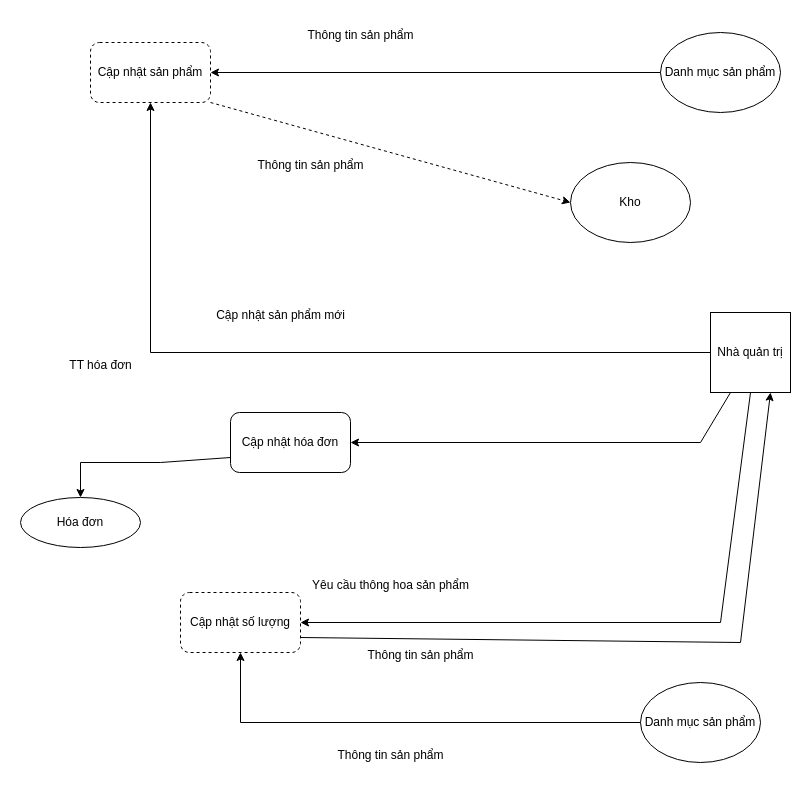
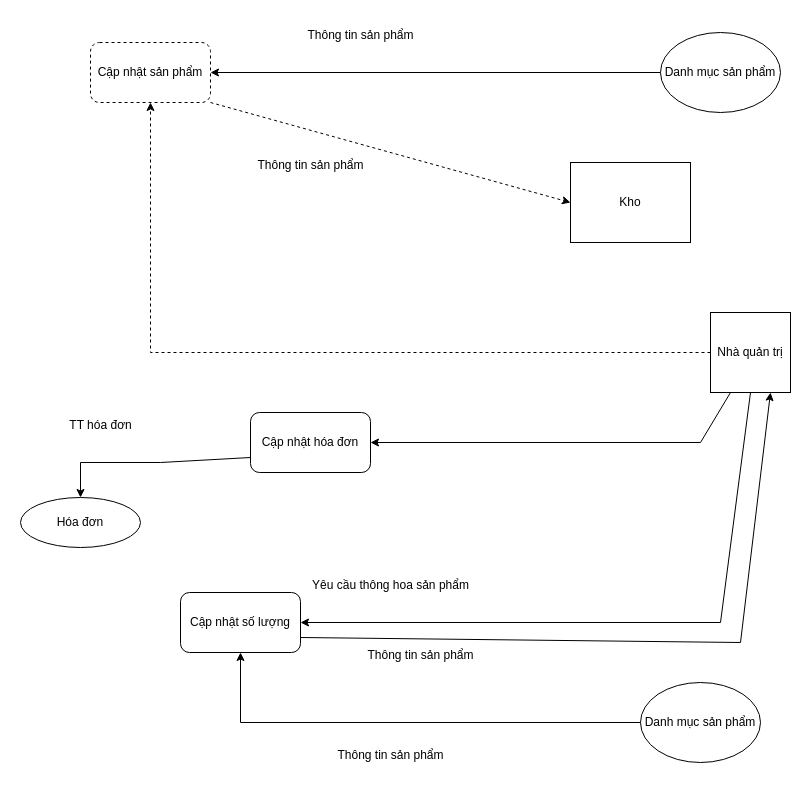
node "Kho": shape ellipse -> rectangle
node "Cập nhật sản phẩm mới": removed
edge "Nhà quản trị" -> "Cập nhật sản phẩm": style solid -> dashed
node "TT hóa đơn": moved (101, 366) -> (101, 426)
node "Cập nhật hóa đơn": moved (291, 443) -> (311, 443)
node "Cập nhật số lượng": style dashed -> solid
